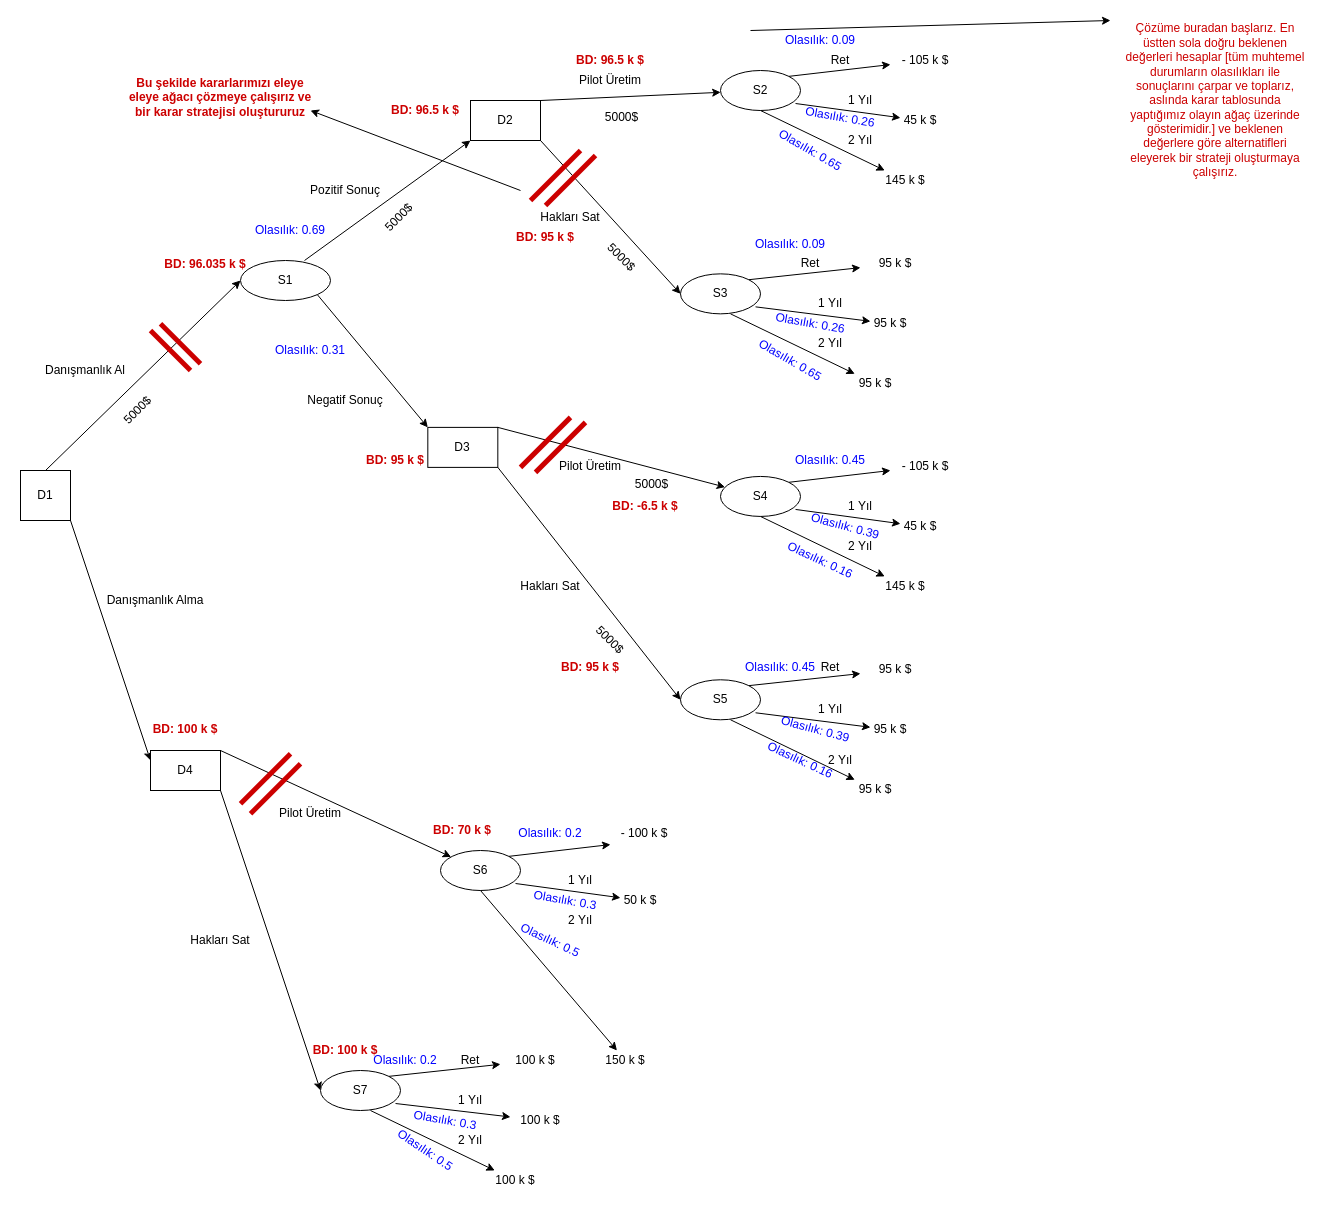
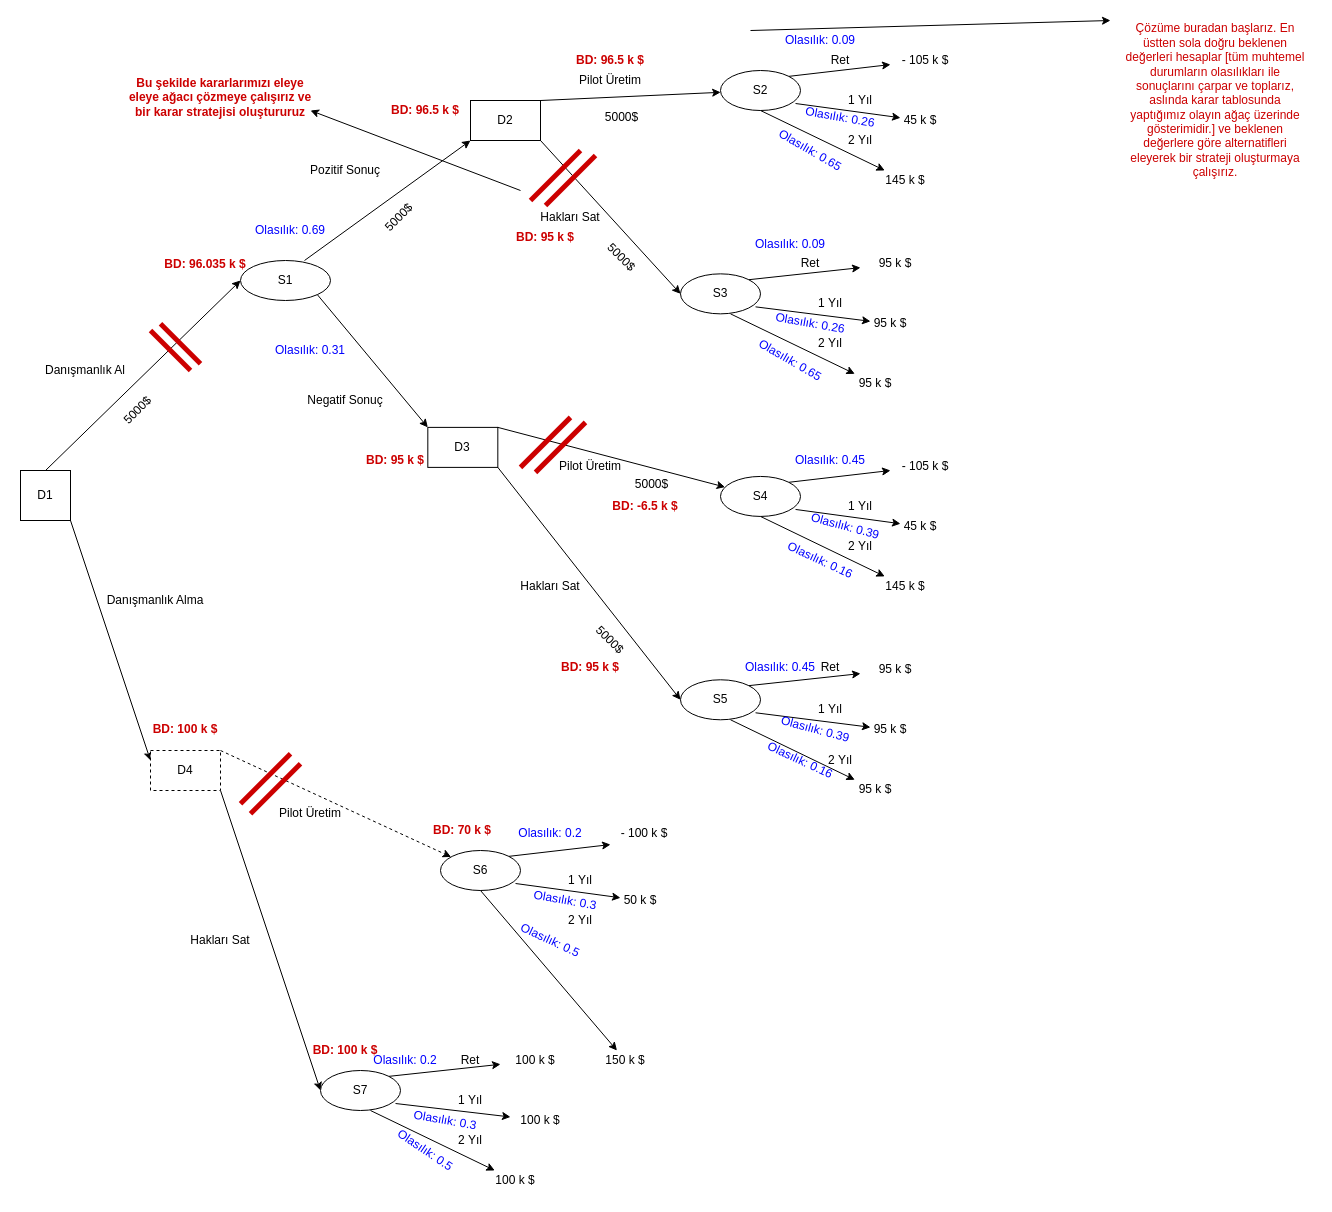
node "Pozitif Sonuç": moved (346, 191) -> (346, 171)
node "D4": style solid -> dashed
edge "D4" -> "S6": style solid -> dashed
